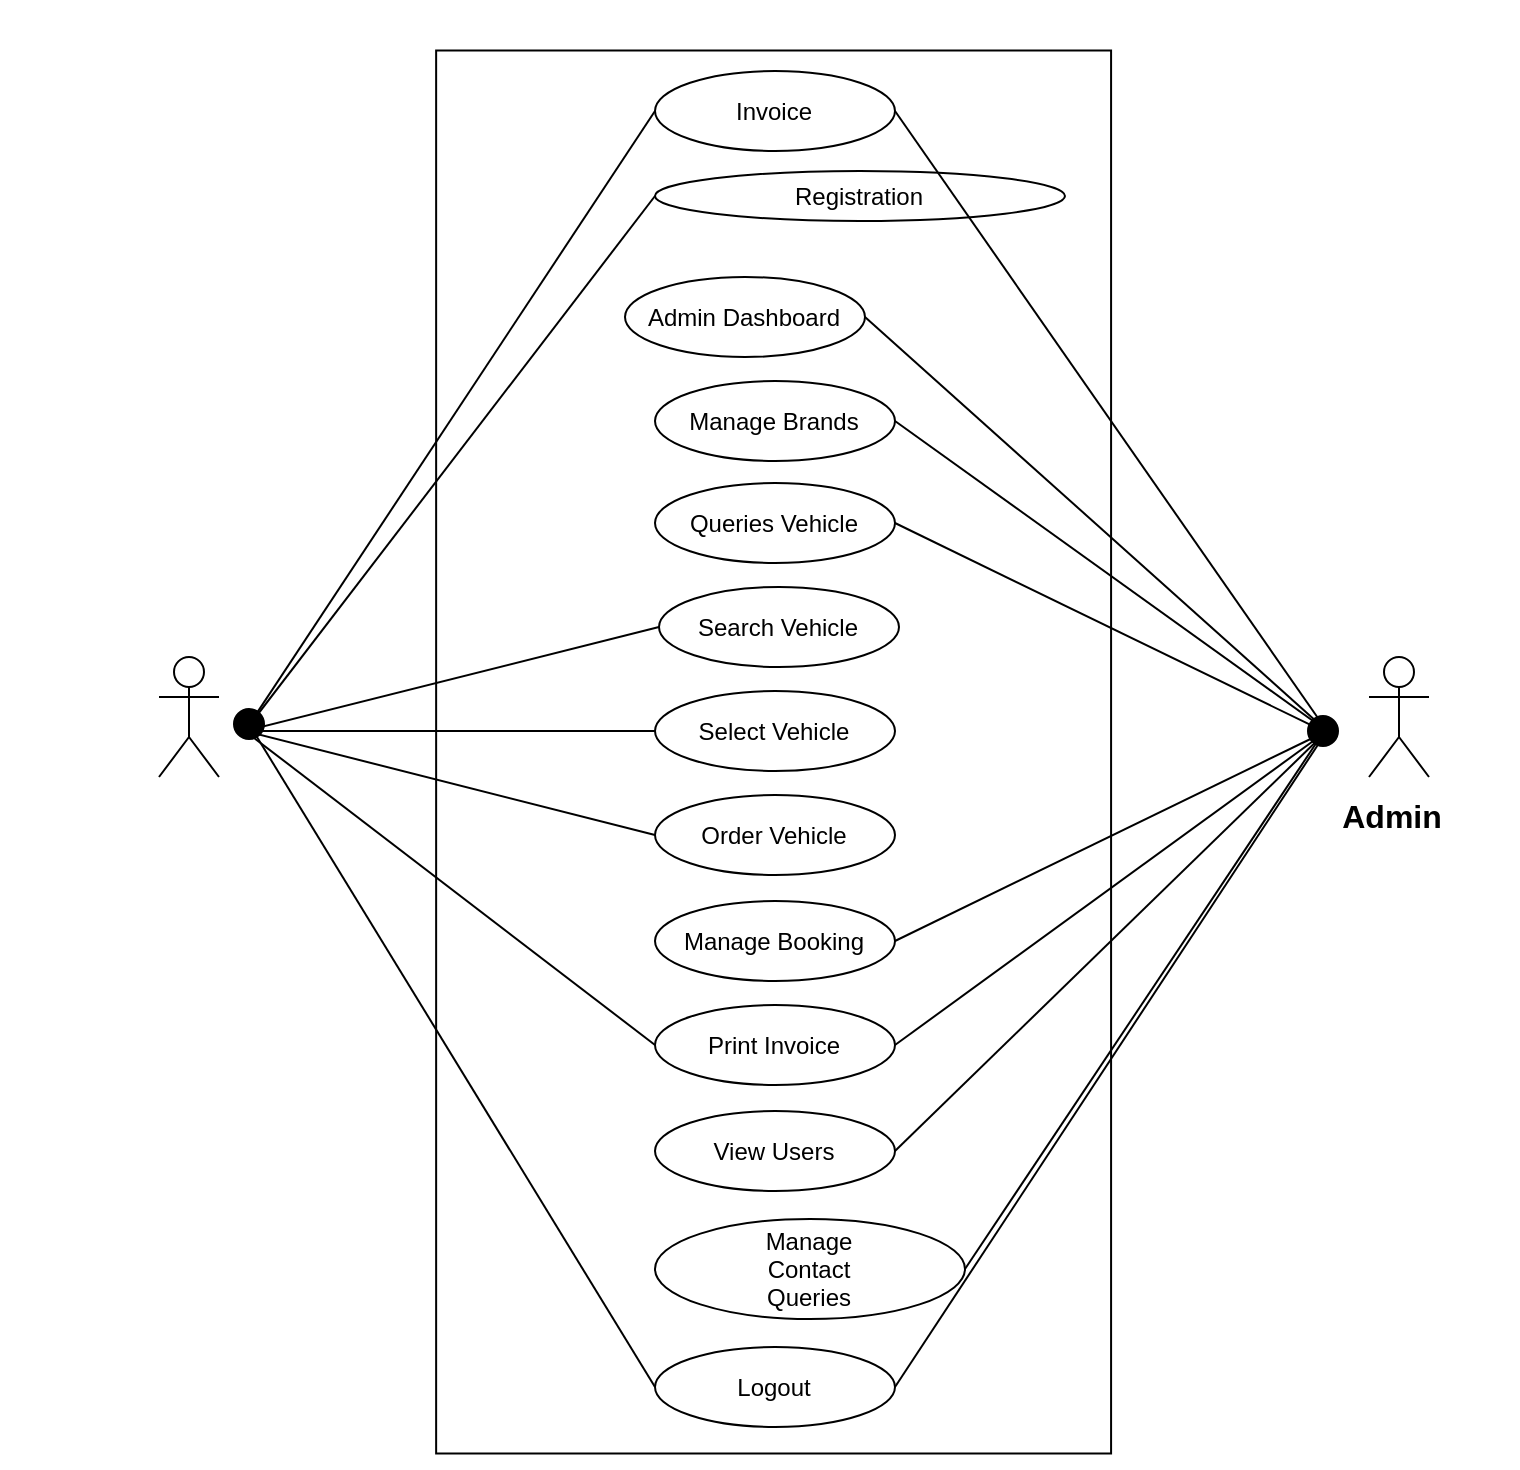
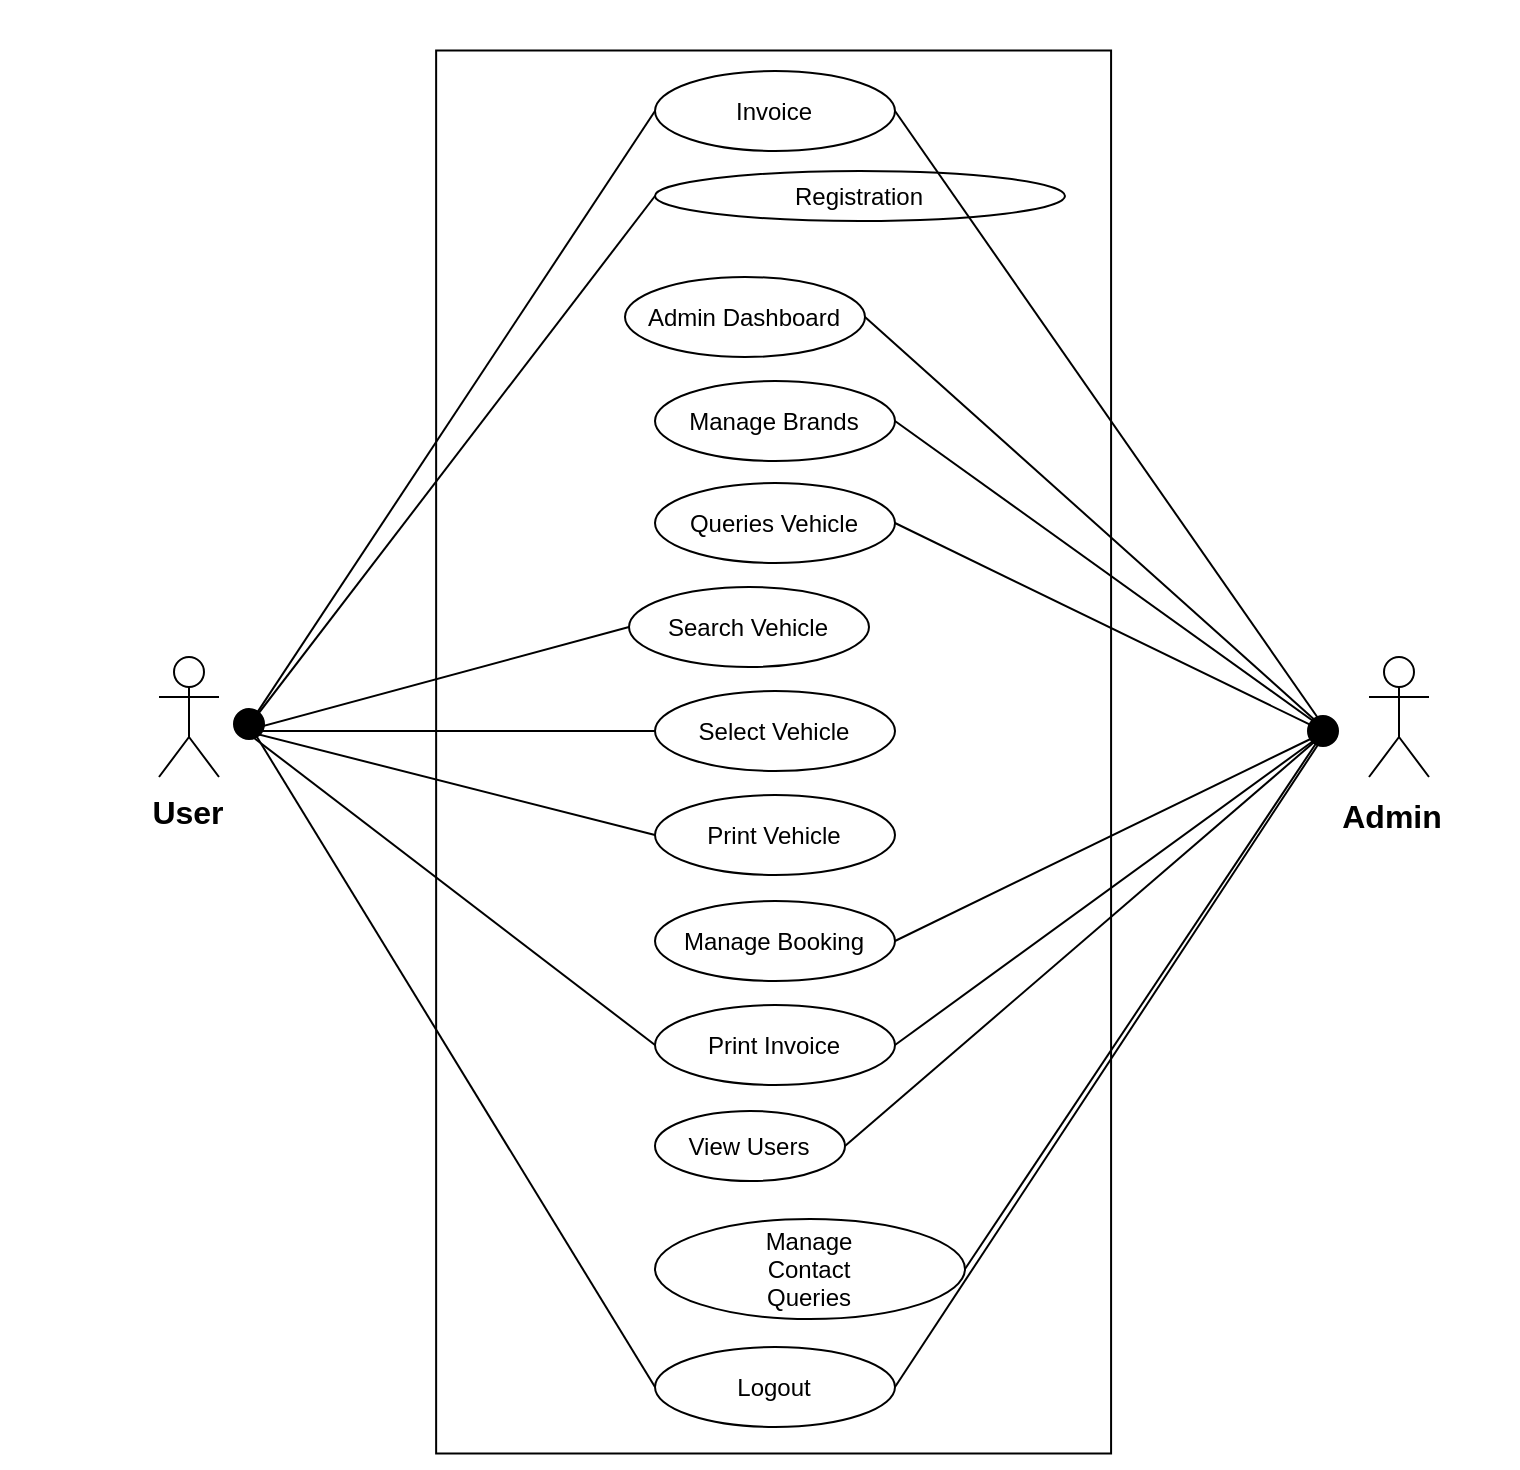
node "Search Vehicle": moved (779, 627) -> (749, 627)
node "User": added
node "Order Vehicle": label "Order Vehicle" -> "Print Vehicle"
node "View Users": size 240x80 -> 190x70
